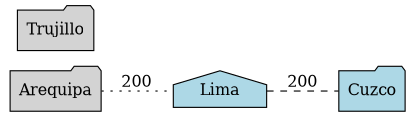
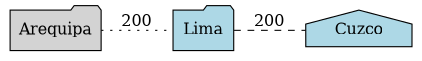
node "Trujillo": removed
node "Lima": shape house -> folder
node "Cuzco": shape folder -> house
